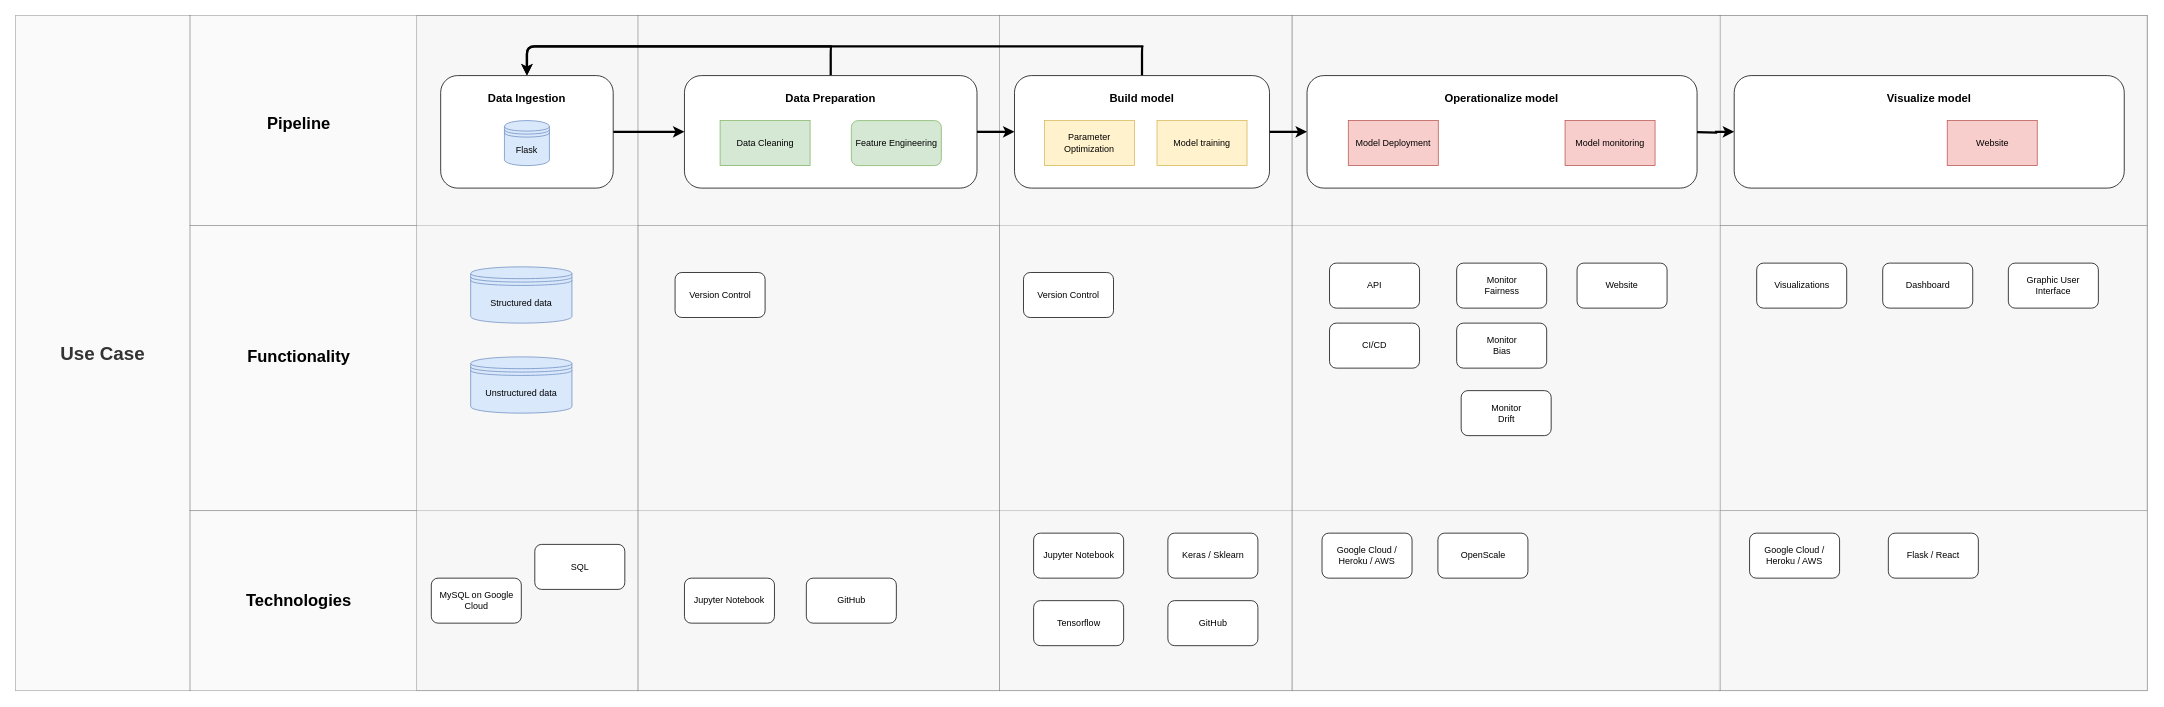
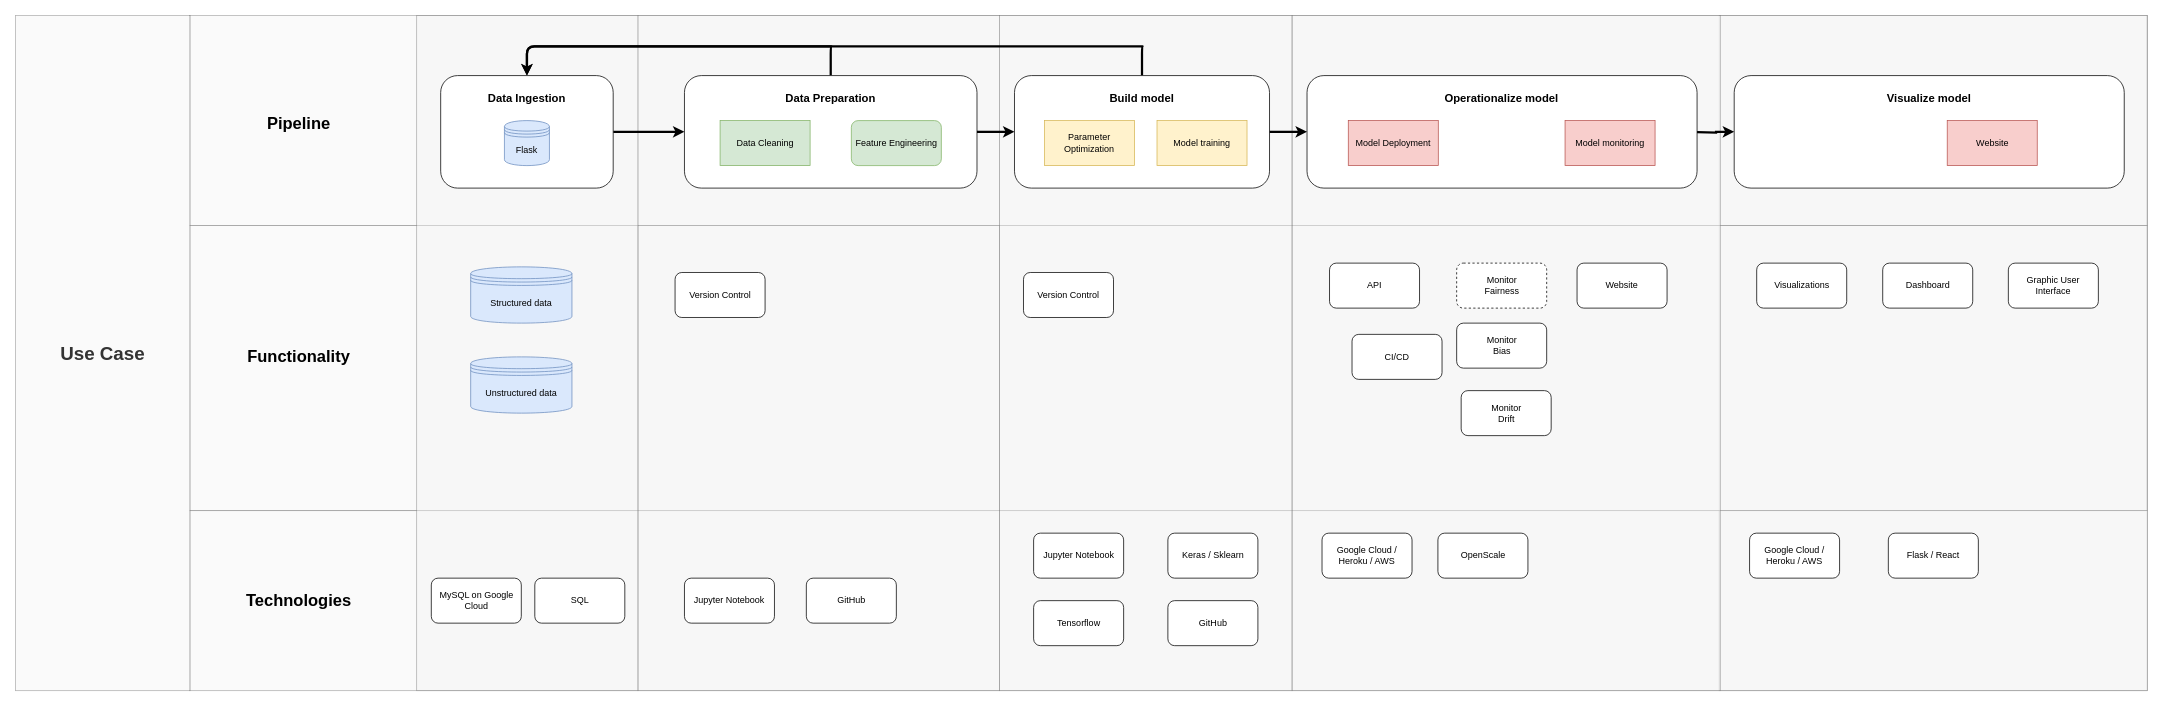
node "Monitor Fairness": style solid -> dashed
node "CI/CD": moved (1374, 345) -> (1397, 357)
node "SQL": moved (580, 567) -> (580, 600)
